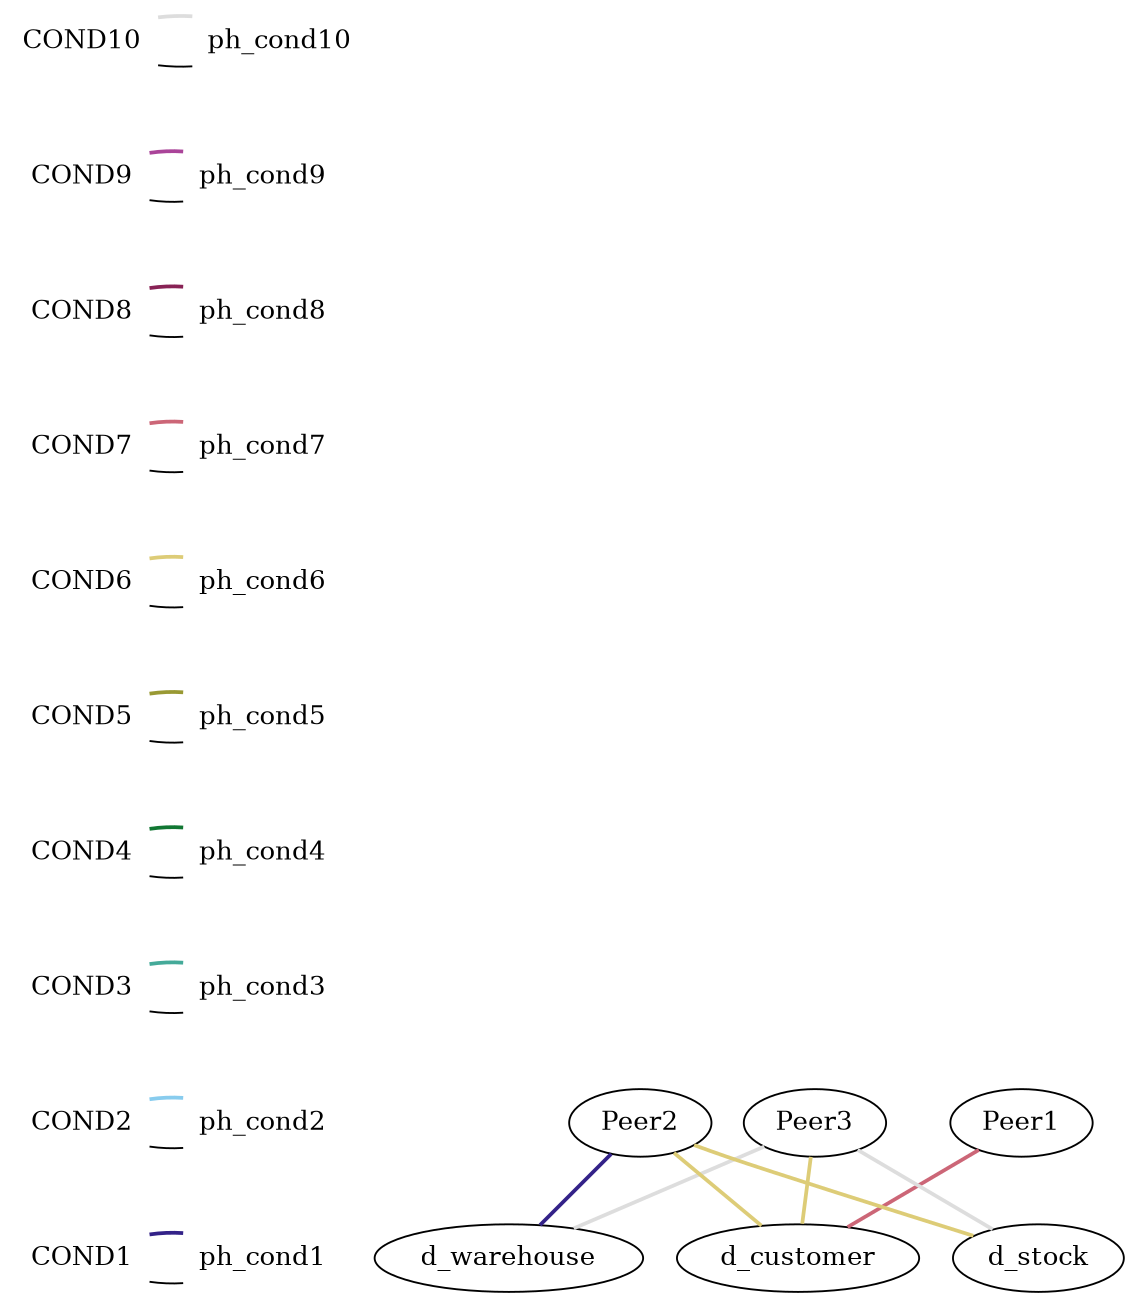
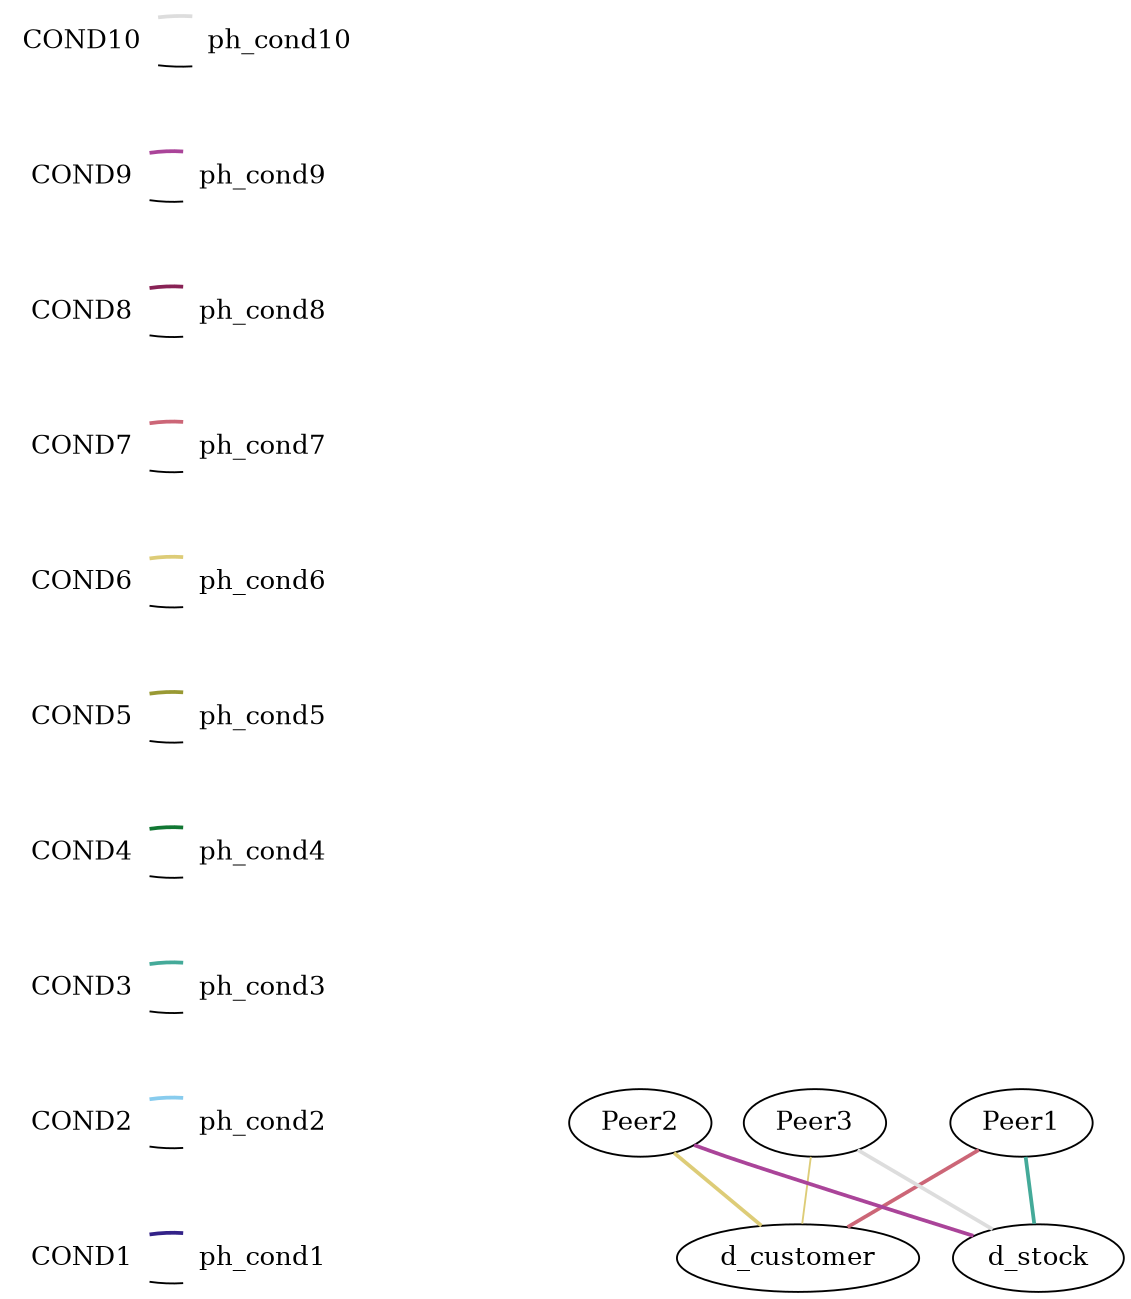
edge "Peer1" -- "d_stock": added
edge "Peer2" -- "d_stock": color #ddcc77 -> #aa4499
edge "Peer3" -- "d_customer": style bold -> solid
node "d_warehouse": removed
